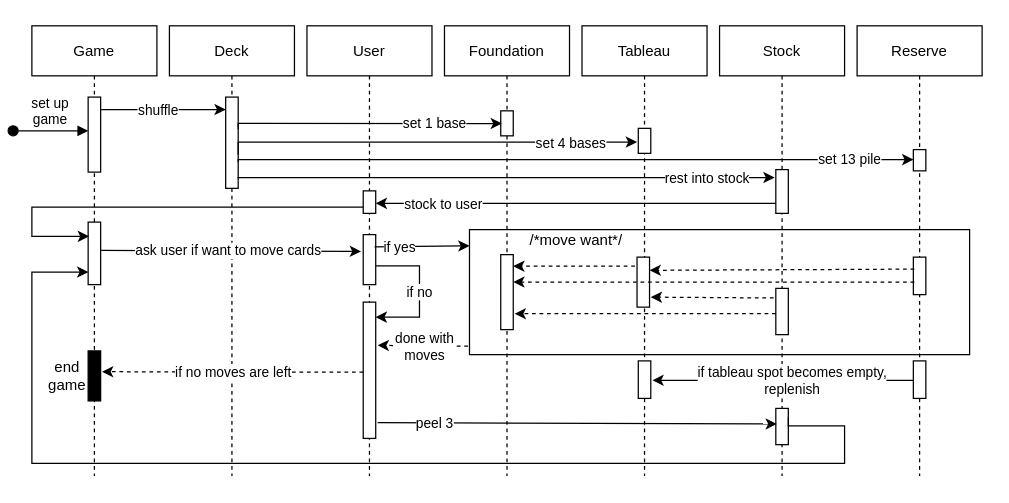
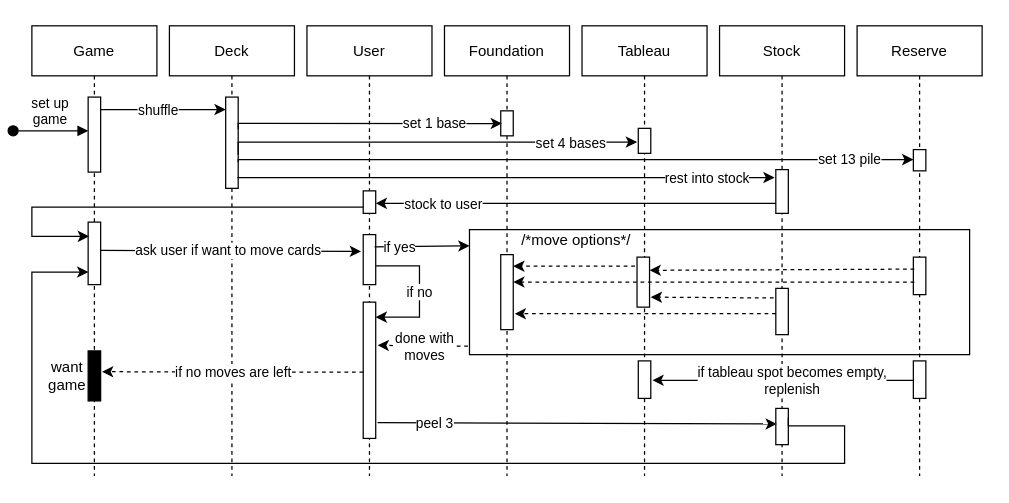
node "/*move want*/": label "/*move want*/" -> "/*move options*/"
node "end game": label "end game" -> "want game"
